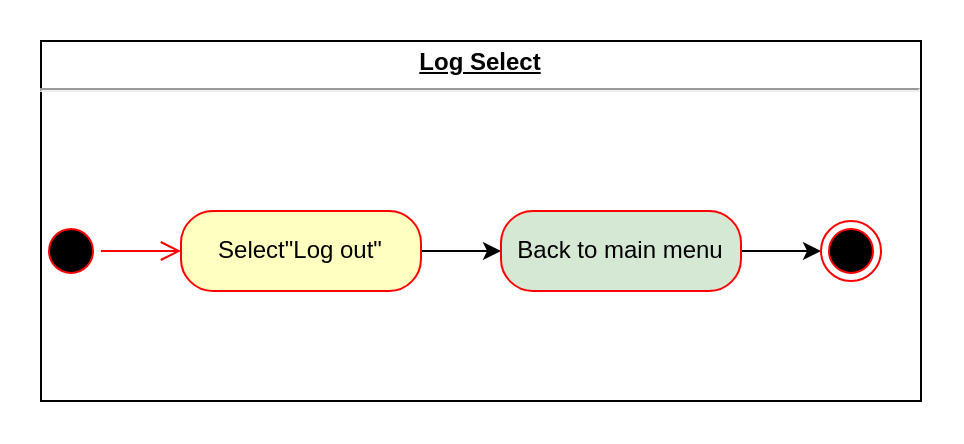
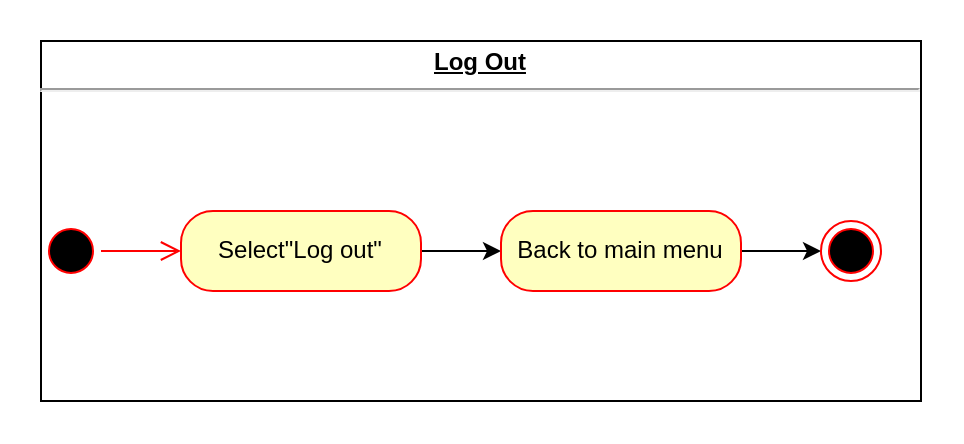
node "Log Select": label "Log Select" -> "Log Out"
node "Back to main menu": fillcolor #d5e8d4 -> #ffffc0
